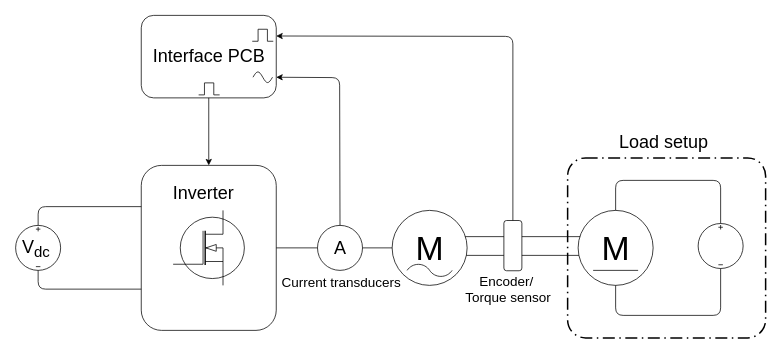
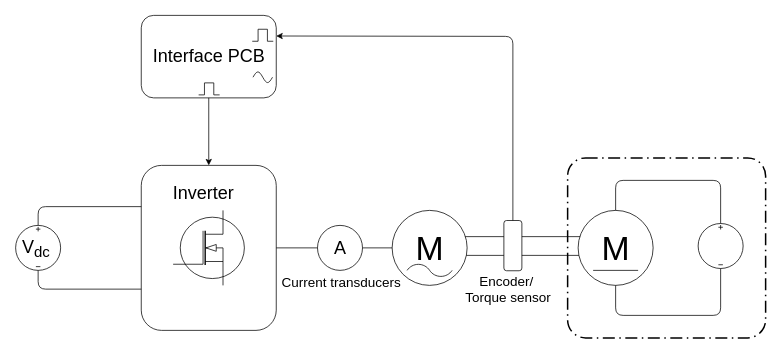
edge "A" -> "Interface PCB": removed
node "Load setup": removed
